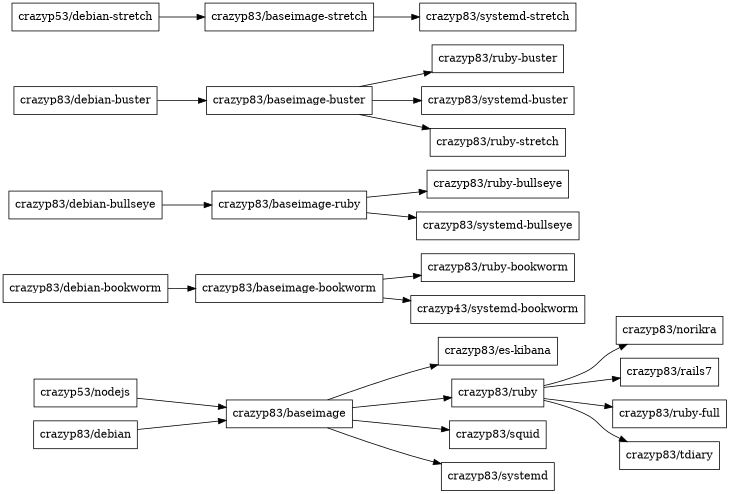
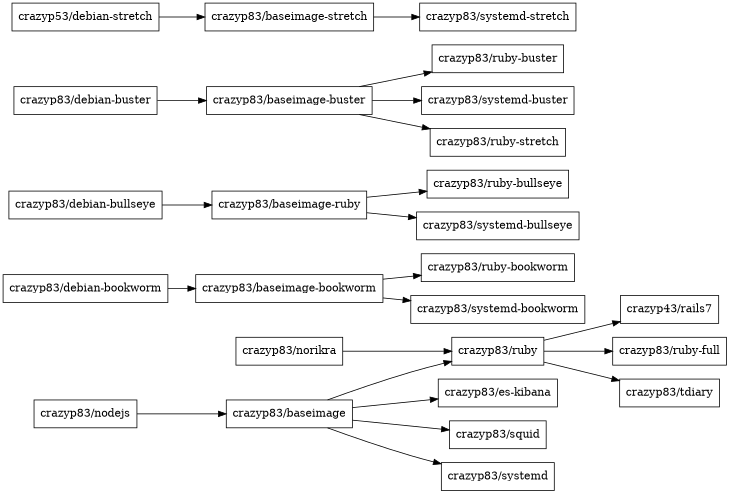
node "crazyp43/systemd-bookworm": label "crazyp43/systemd-bookworm" -> "crazyp83/systemd-bookworm"
edge "crazyp83/ruby" -> "crazyp83/norikra": reversed
node "crazyp83/rails7": label "crazyp83/rails7" -> "crazyp43/rails7"
node "crazyp53/nodejs": label "crazyp53/nodejs" -> "crazyp83/nodejs"
node "crazyp83/debian": removed
